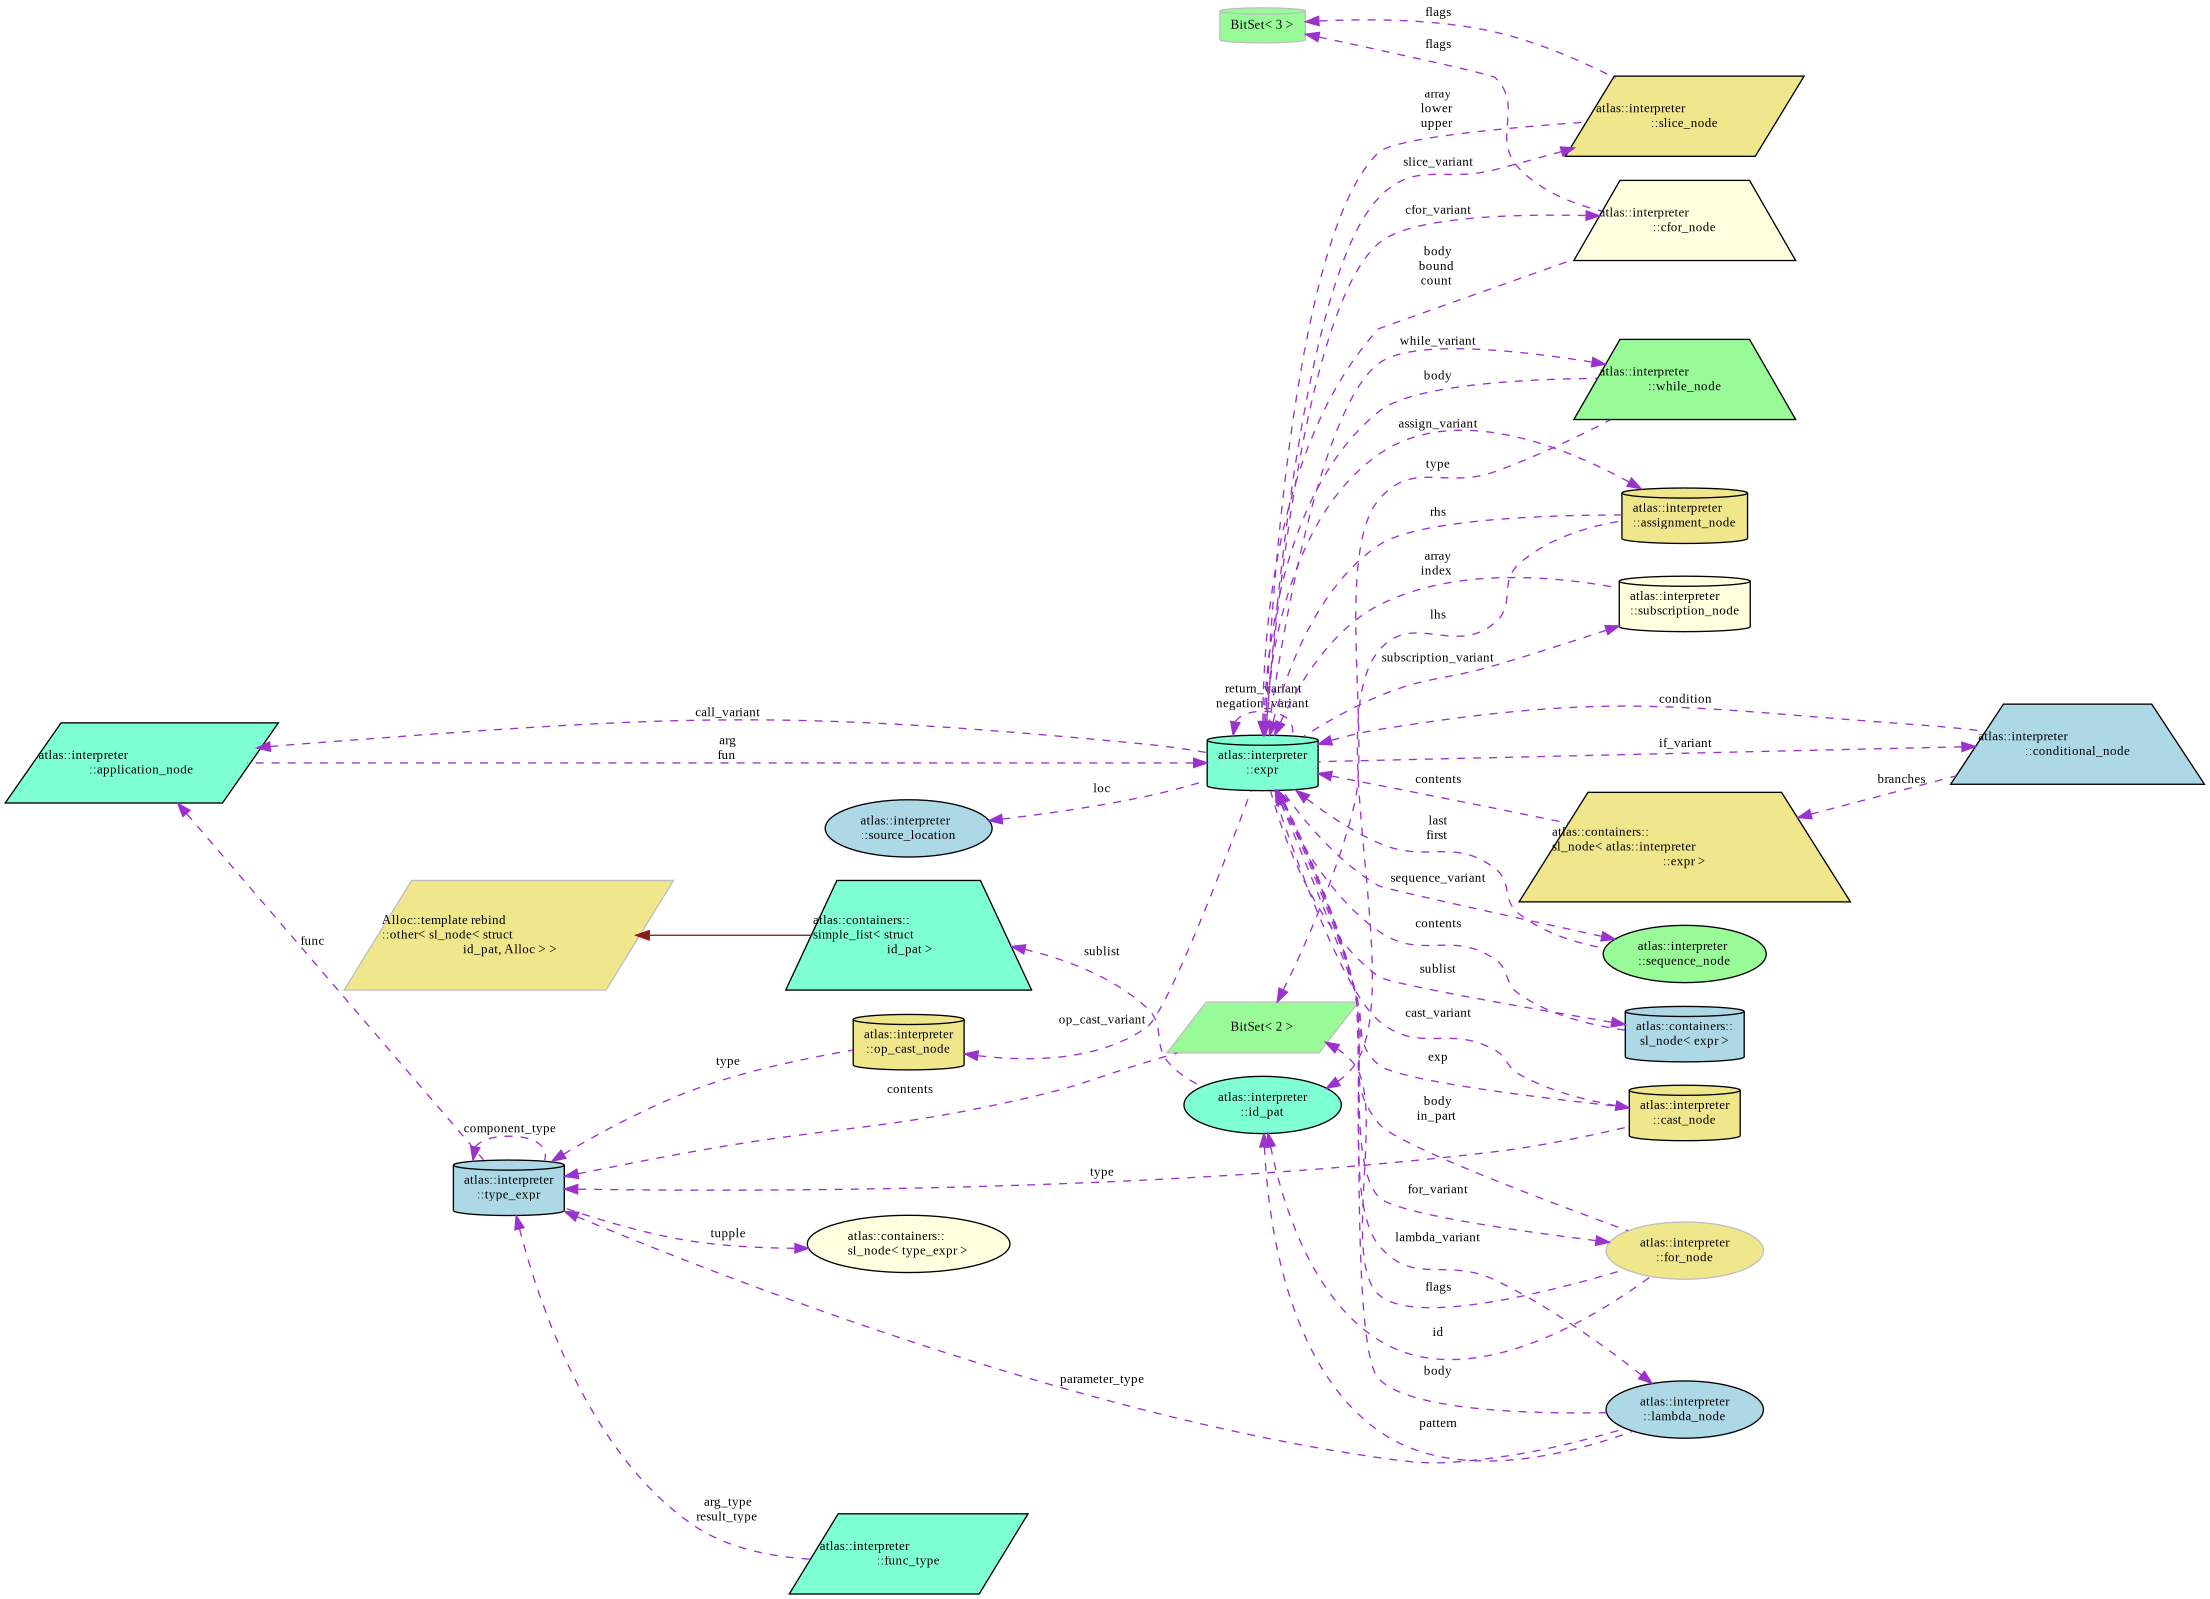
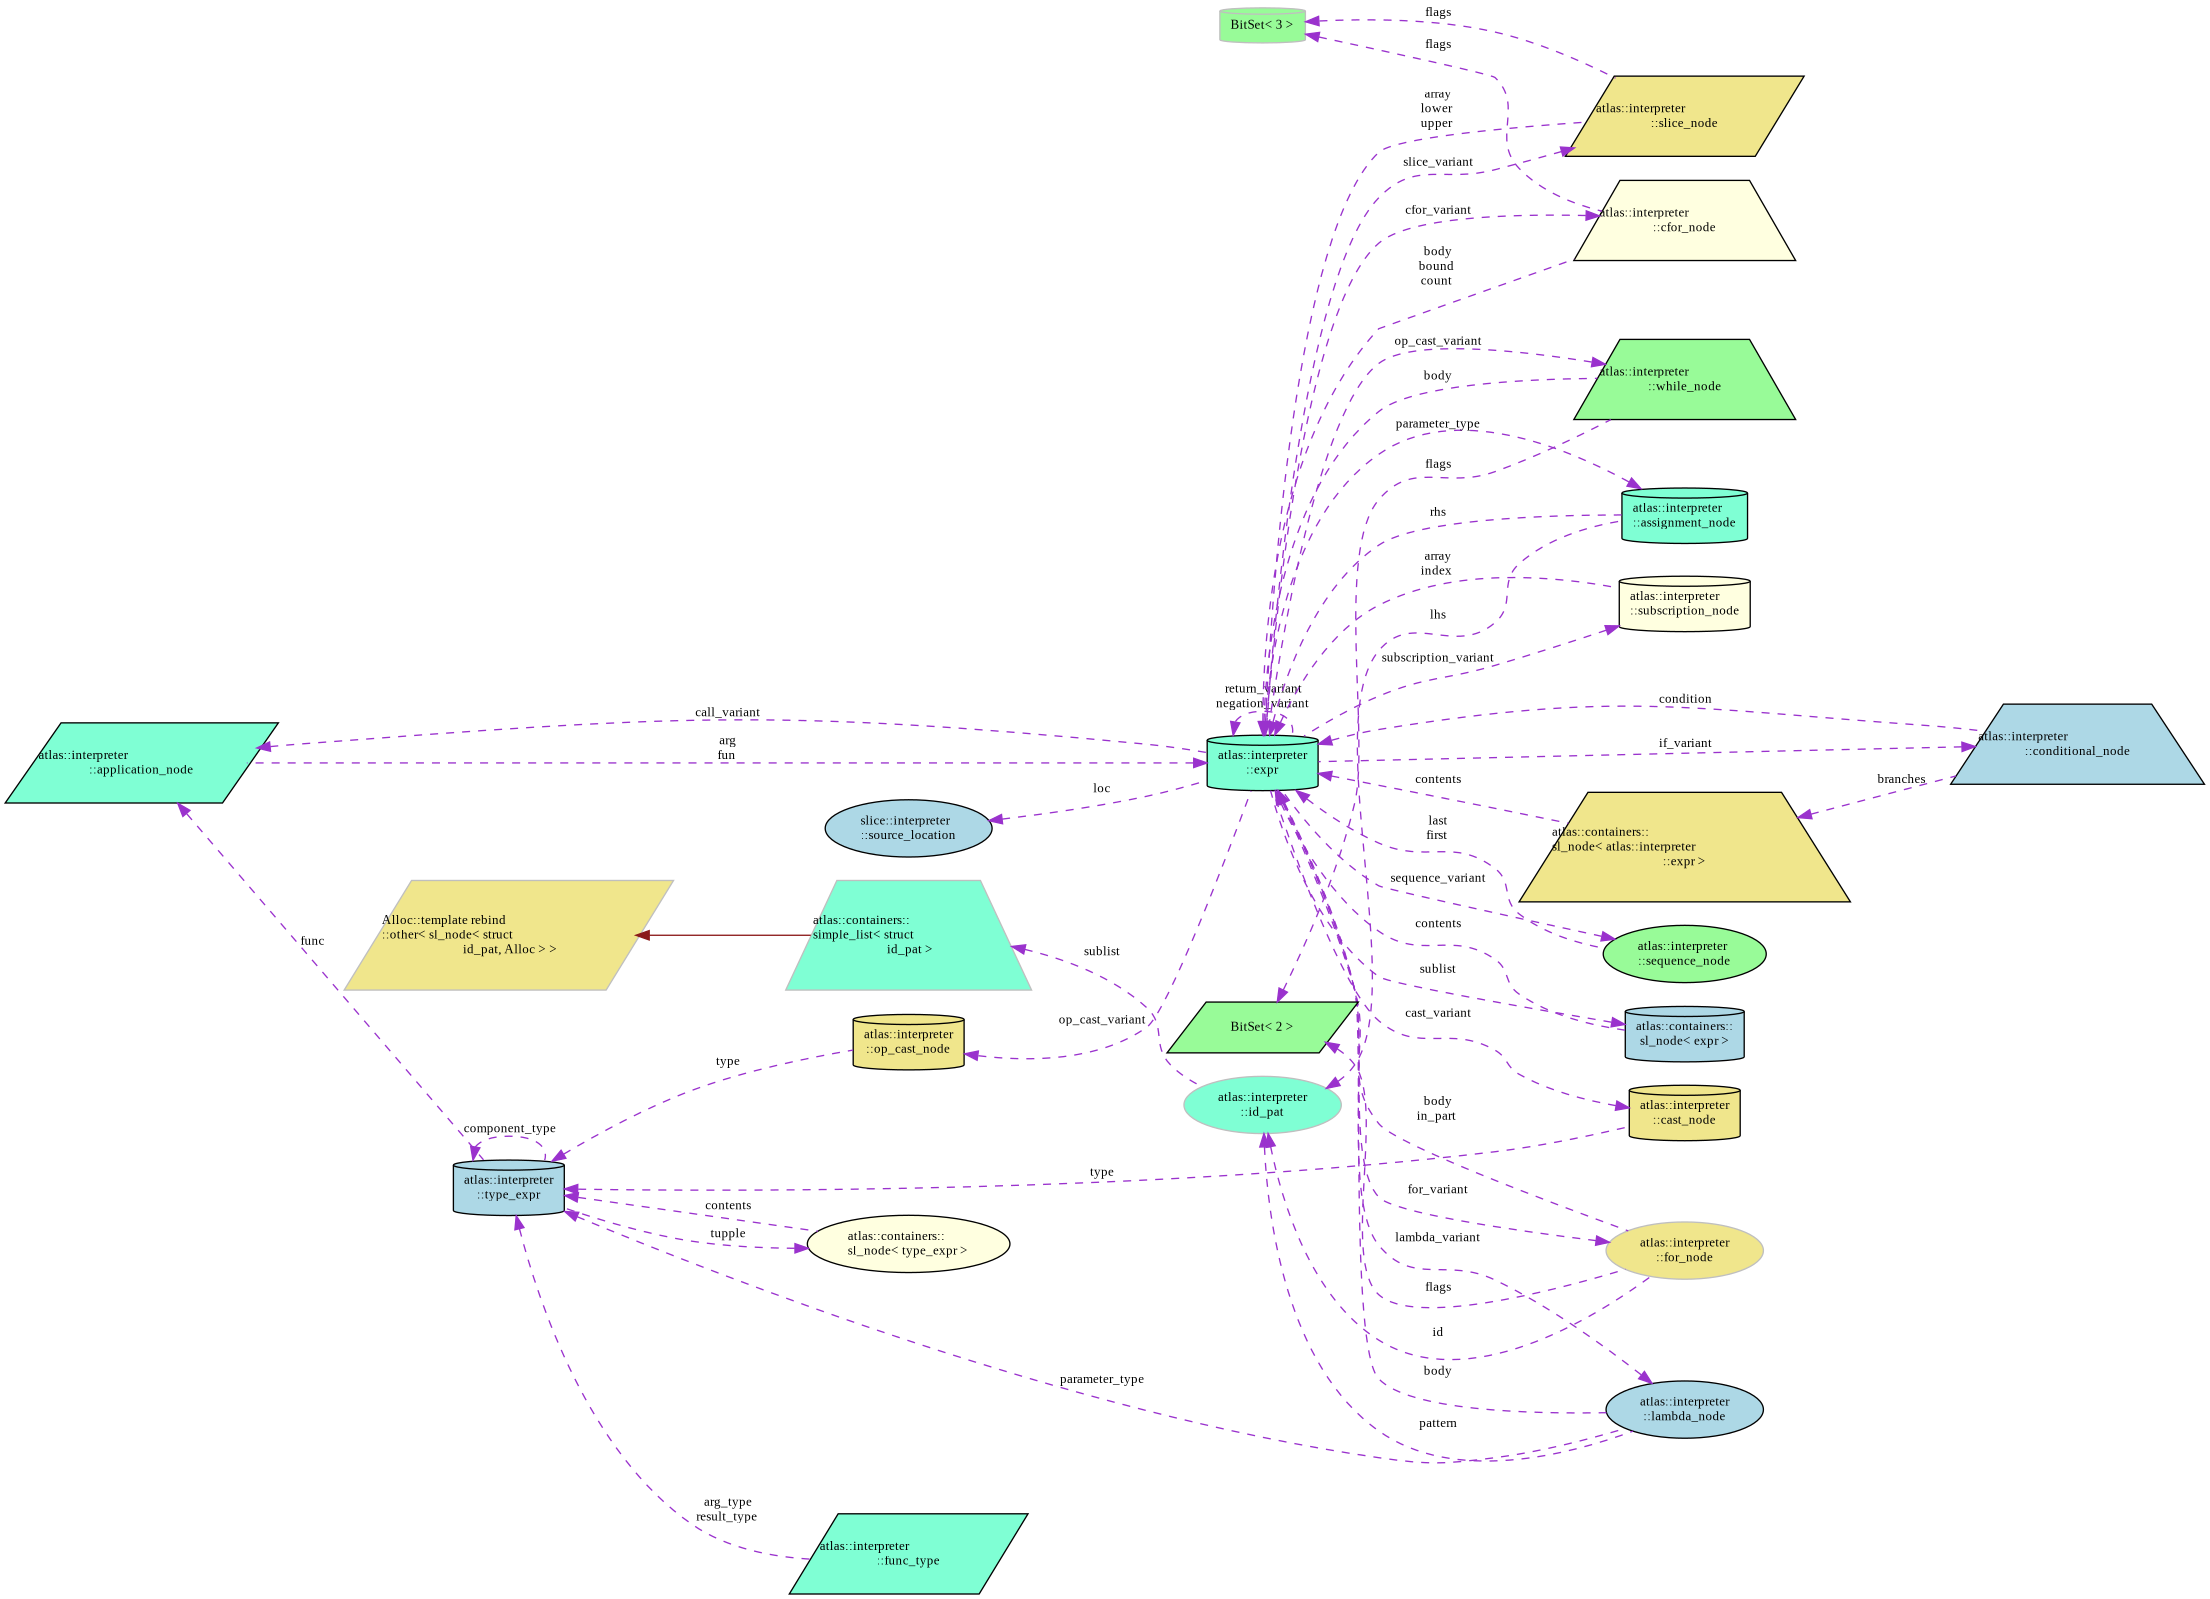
edge "atlas::interpreter ::expr" -> "atlas::interpreter ::while_node": label " while_variant" -> " op_cast_variant"
edge "atlas::interpreter ::expr" -> "atlas::interpreter ::assignment_node": label " assign_variant" -> " parameter_type"
edge "atlas::interpreter ::while_node" -> "BitSet< 2 >": label " type" -> " flags"
node "atlas::interpreter ::assignment_node": fillcolor khaki -> aquamarine
node "atlas::interpreter ::source_location": label "atlas::interpreter ::source_location" -> "slice::interpreter ::source_location"
node "atlas::containers:: simple_list< struct id_pat >": color black -> grey75
node "BitSet< 2 >": color grey75 -> black
edge "atlas::interpreter ::cast_node" -> "atlas::interpreter ::expr": removed, label "exp"
node "atlas::interpreter ::id_pat": color black -> grey75
edge "BitSet< 2 >" -> "atlas::interpreter ::type_expr": now "atlas::containers:: sl_node< type_expr >" -> "atlas::interpreter ::type_expr"
